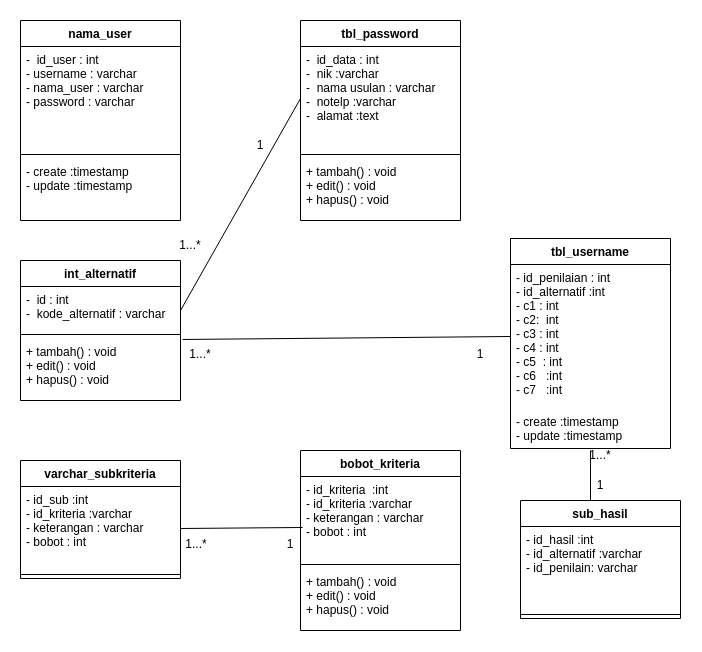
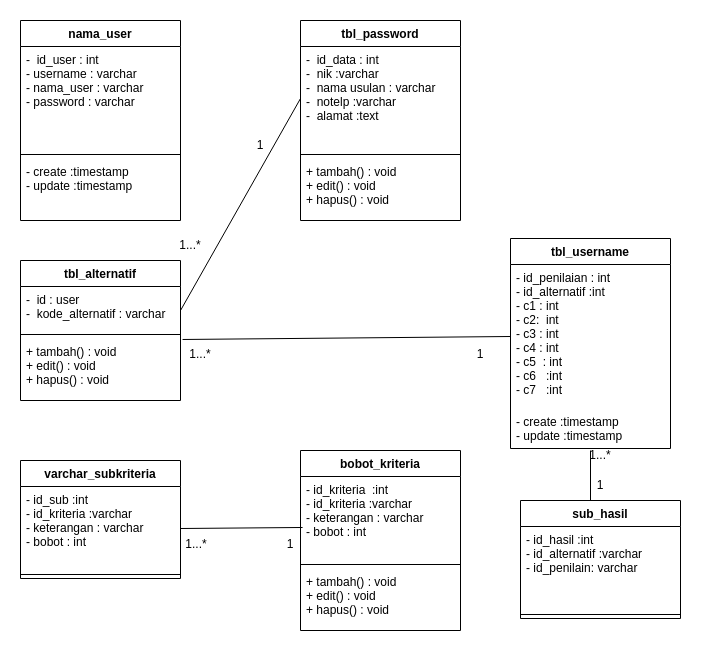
node "int_alternatif": label "int_alternatif" -> "tbl_alternatif"
node "- id : int - kode_alternatif : varchar": label "- id : int - kode_alternatif : varchar" -> "- id : user - kode_alternatif : varchar"
